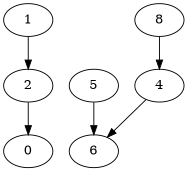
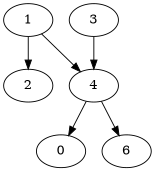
node "8": label "8" -> "3"
edge "1" -> "4": added
node "5": removed
edge "2" -> "0": now "4" -> "0"
